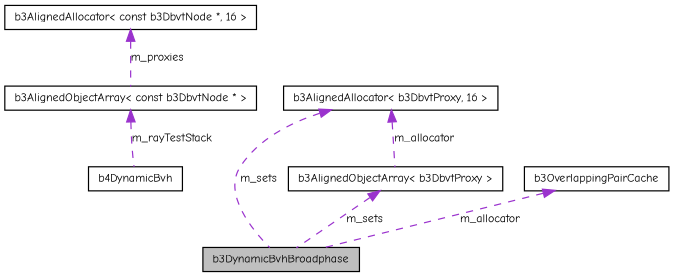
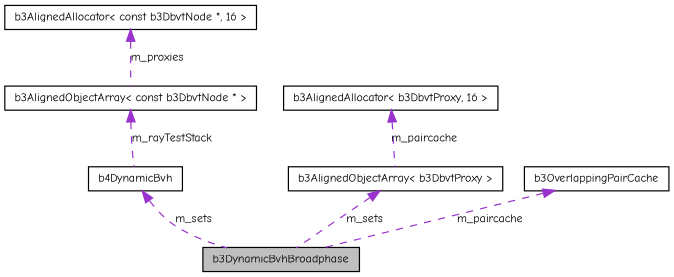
edge "b3AlignedObjectArray< b3DbvtProxy >" -> "b3AlignedAllocator< b3DbvtProxy, 16 >": label "m_allocator" -> "m_paircache"
edge "b3DynamicBvhBroadphase" -> "b3AlignedAllocator< b3DbvtProxy, 16 >": now "b3DynamicBvhBroadphase" -> "b4DynamicBvh"
edge "b3DynamicBvhBroadphase" -> "b3OverlappingPairCache": label "m_allocator" -> "m_paircache"
